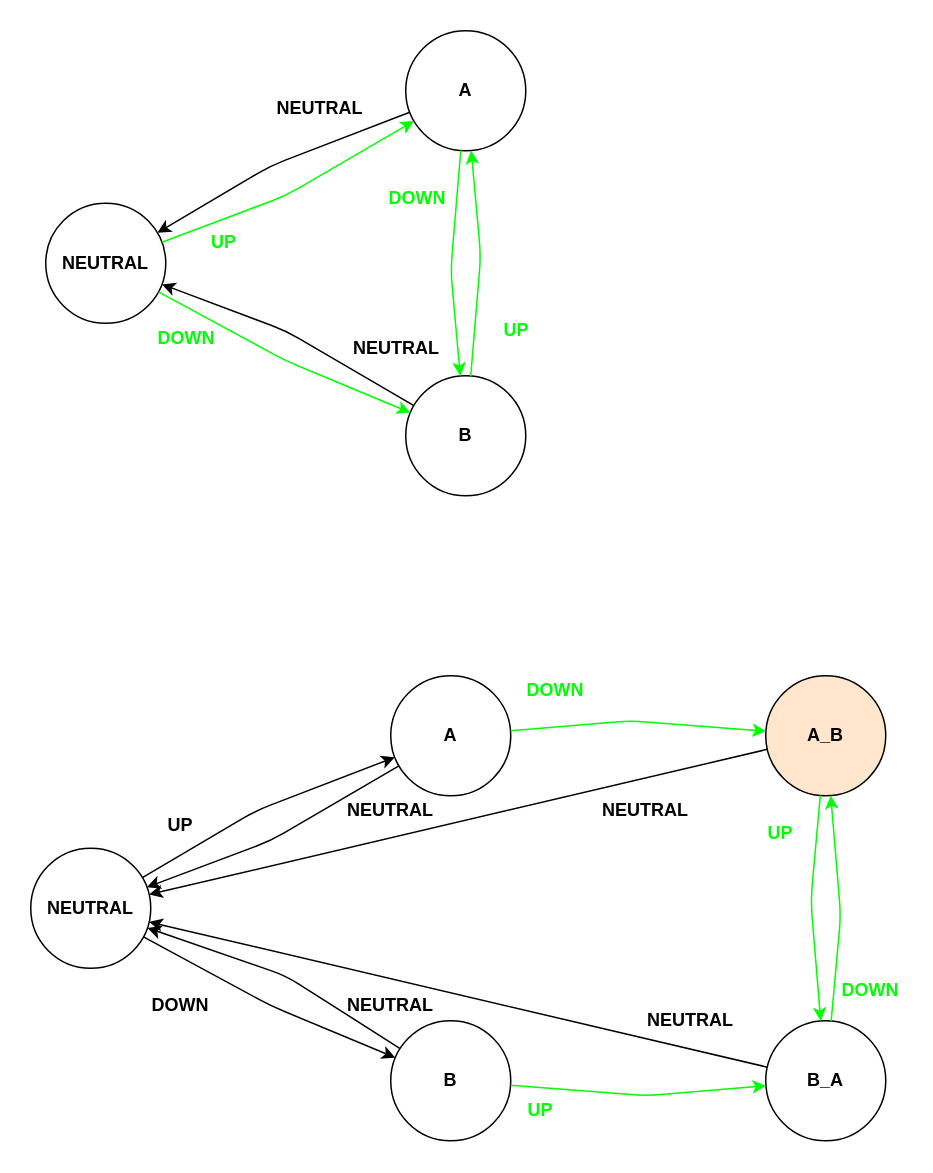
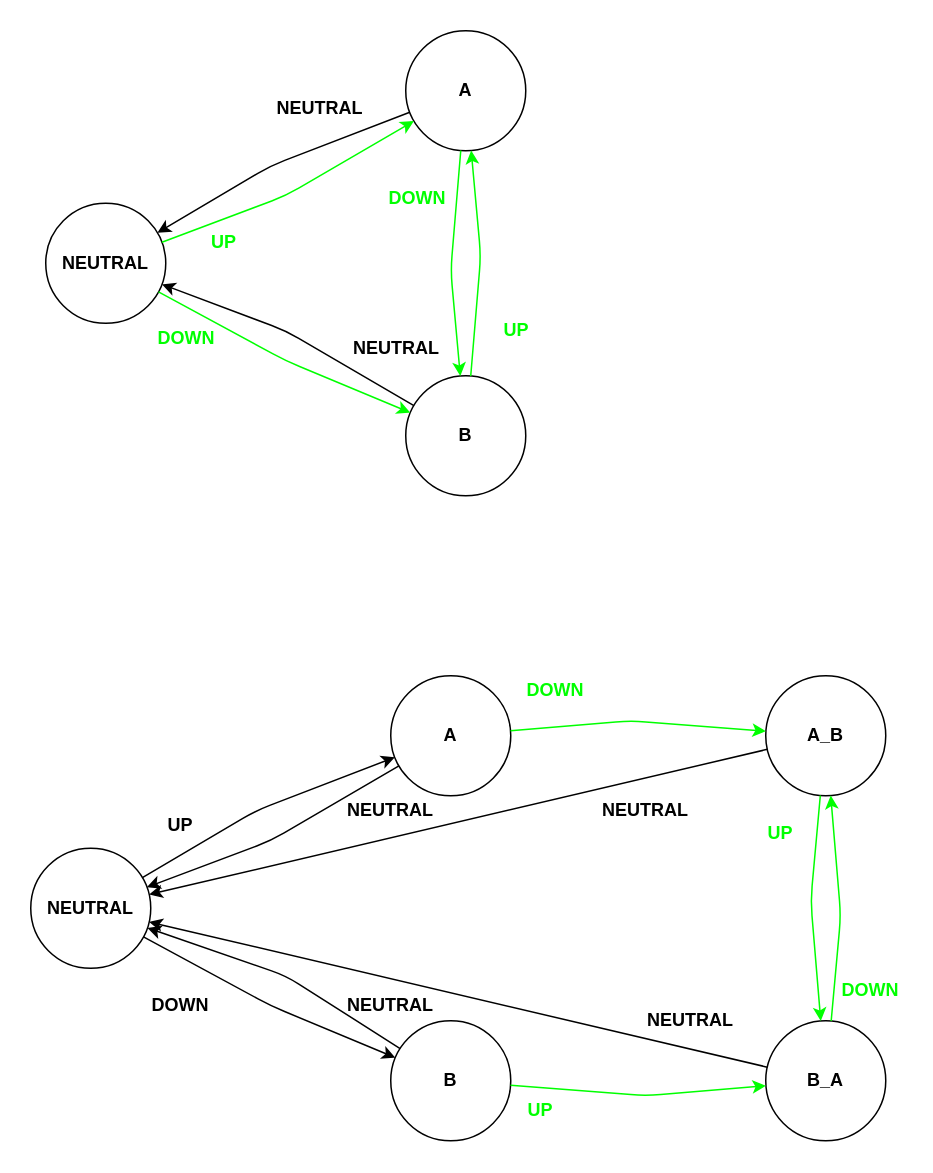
node "A_B": fillcolor #ffe6cc -> #ffffff
